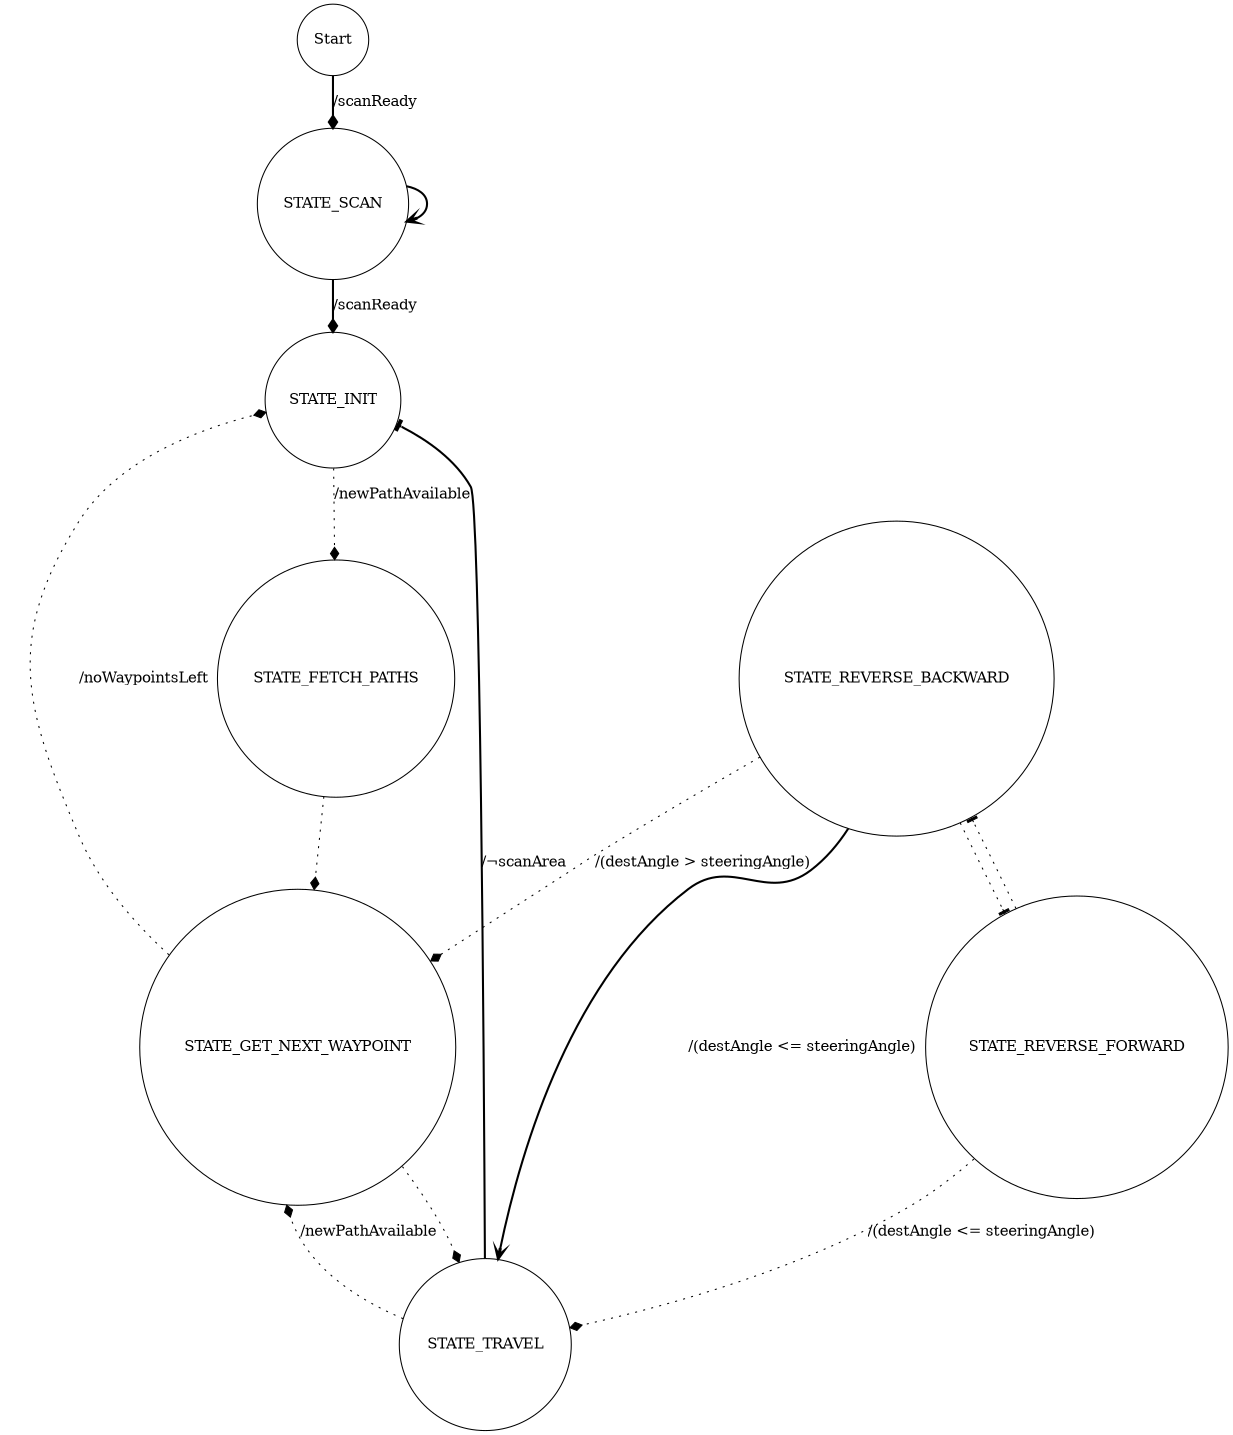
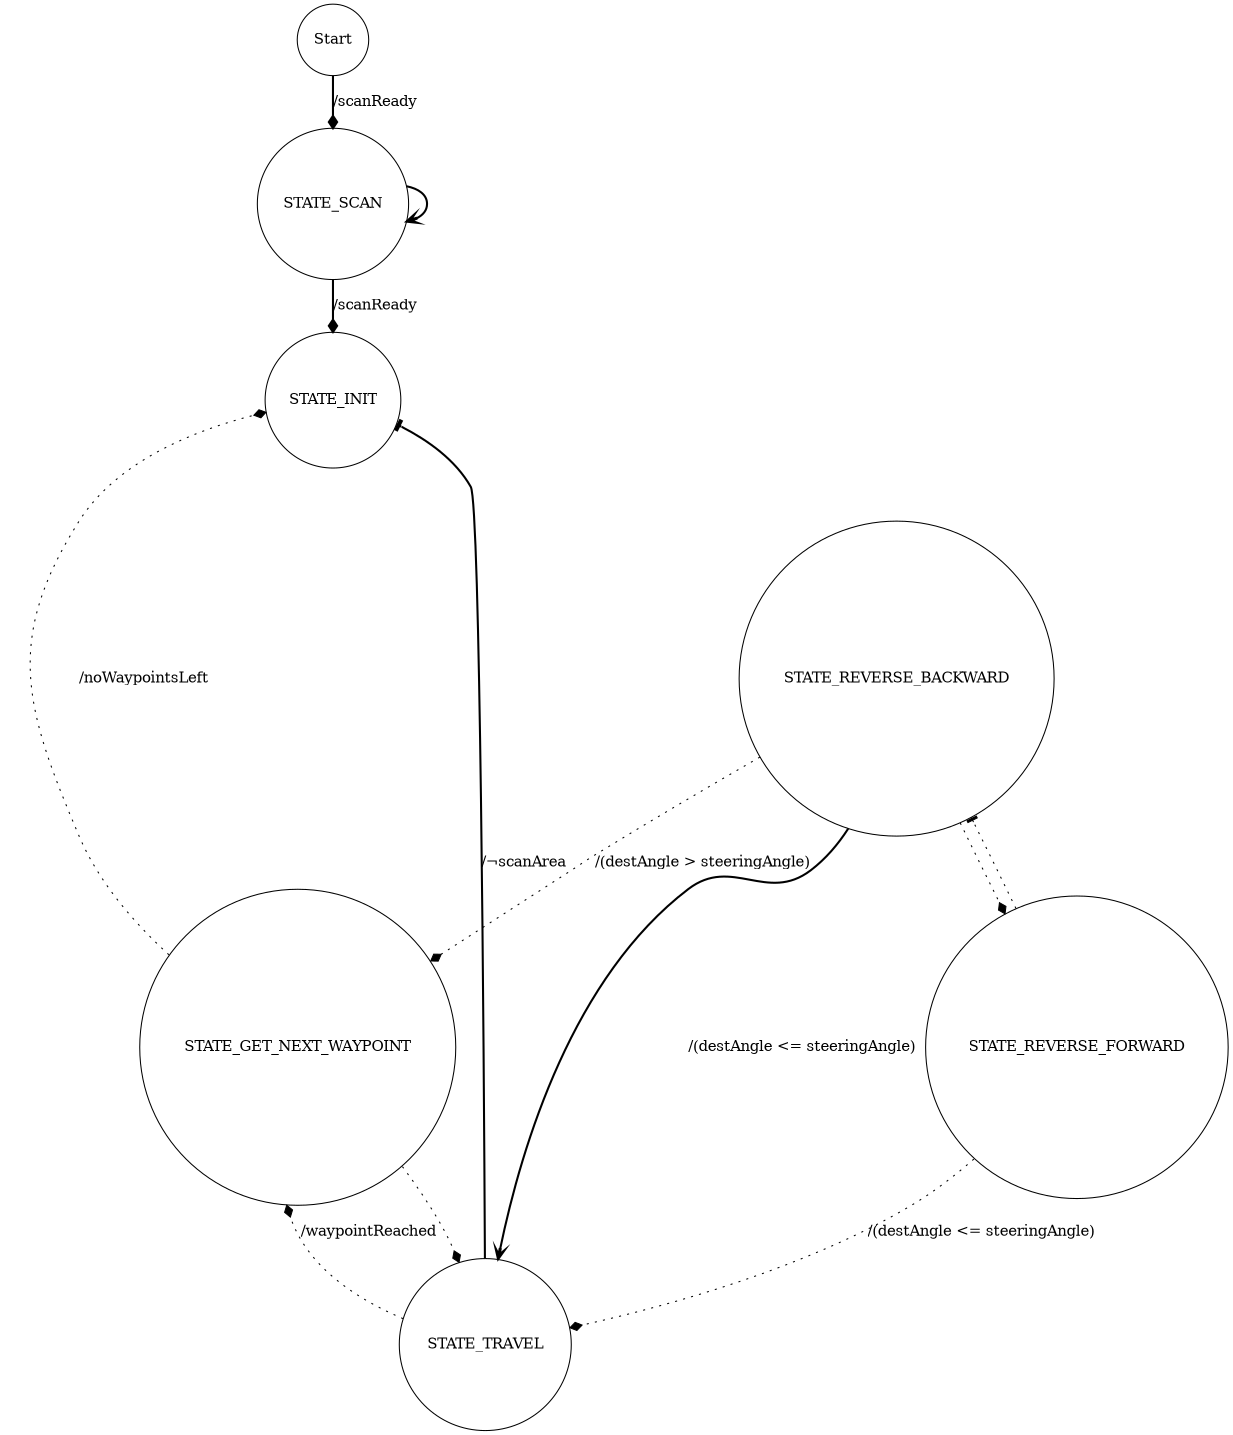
node "STATE_FETCH_PATHS": removed
edge "STATE_REVERSE_BACKWARD" -> "STATE_REVERSE_FORWARD": arrowhead tee -> diamond
edge "STATE_TRAVEL" -> "STATE_GET_NEXT_WAYPOINT": label "/newPathAvailable" -> "/waypointReached"
